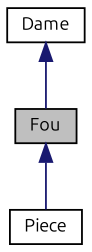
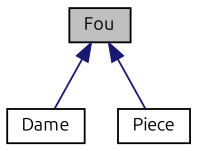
edge "Fou" -> "Dame": reversed
